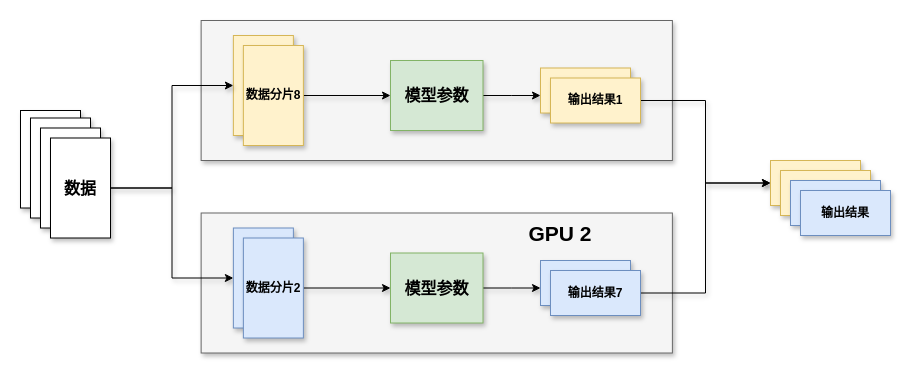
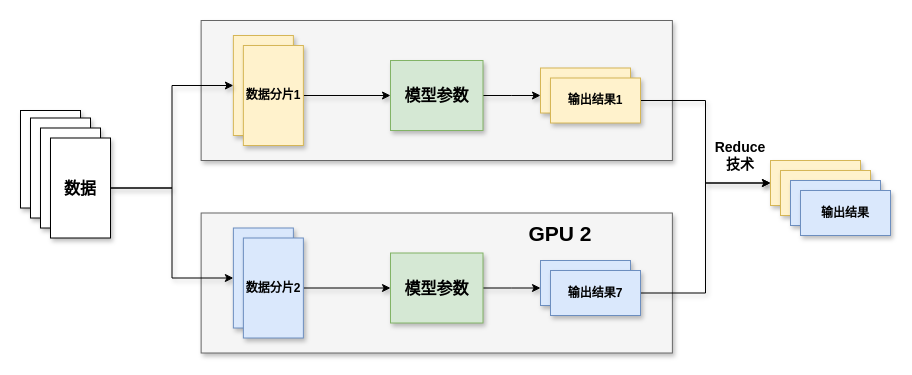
node "数据分片8": label "数据分片8" -> "数据分片1"
node "Reduce技术": added
